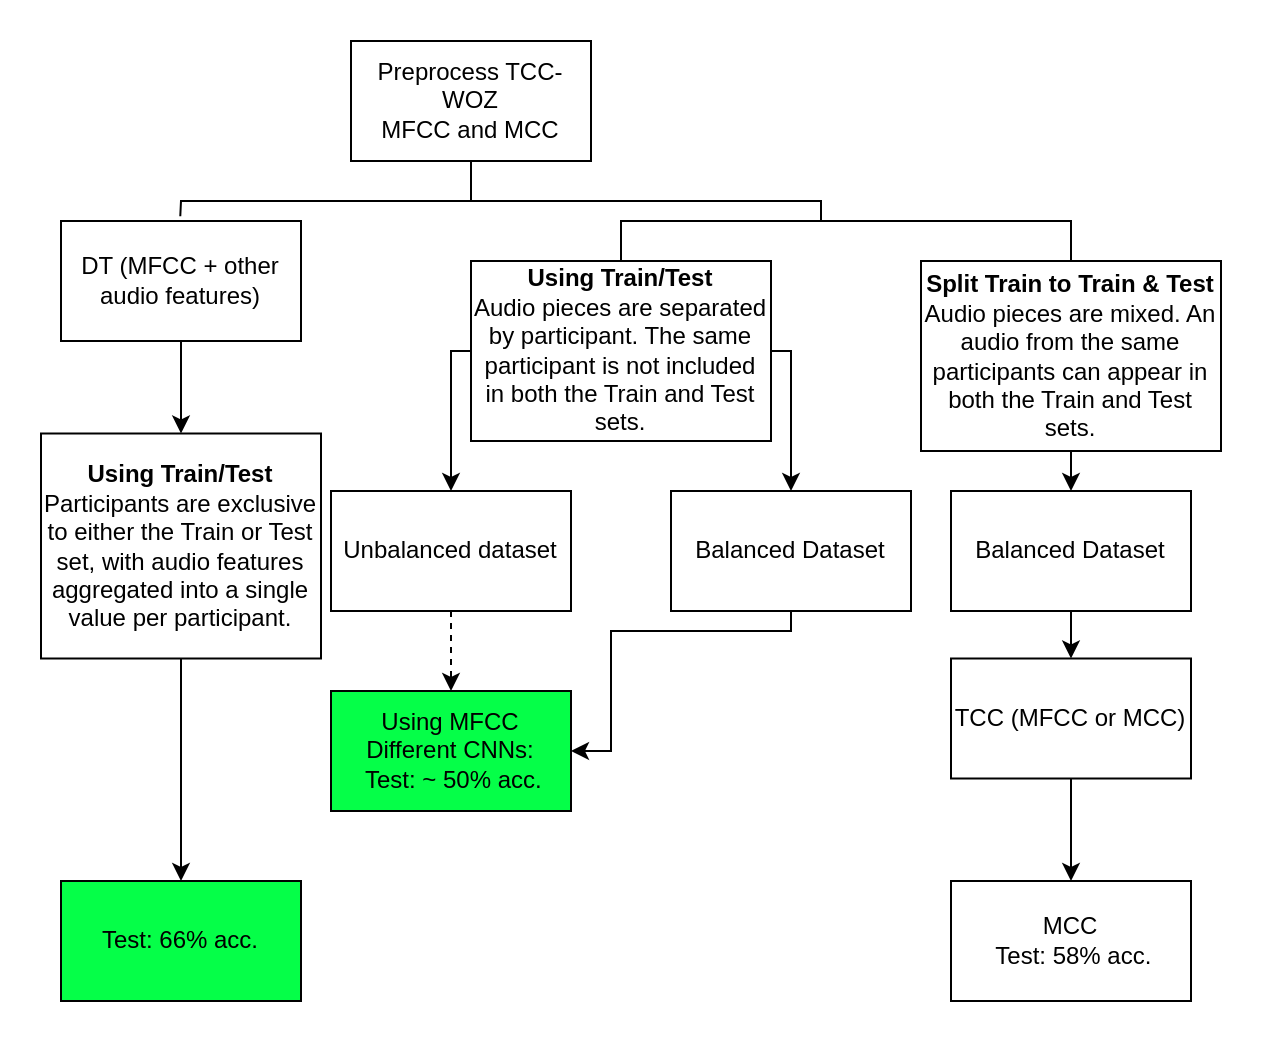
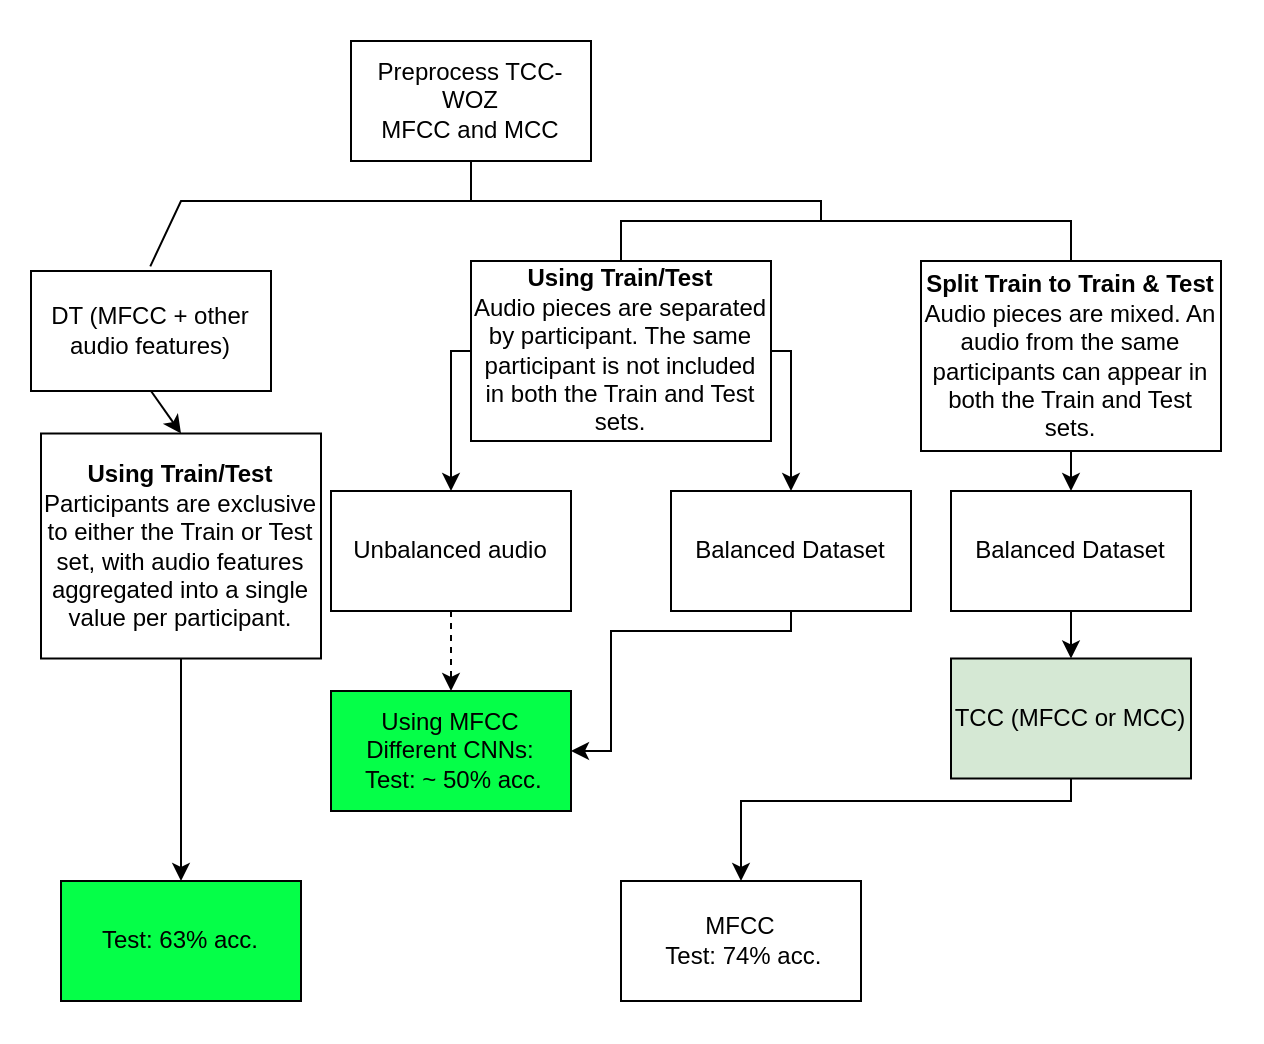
node "DT (MFCC + other audio features)": moved (181, 281) -> (151, 331)
node "Unbalanced dataset": label "Unbalanced dataset" -> "Unbalanced audio"
node "TCC (MFCC or MCC)": fillcolor #ffffff -> #d5e8d4
edge "TCC (MFCC or MCC)" -> "MFCC Test: 74% acc.": added
edge "TCC (MFCC or MCC)" -> "MCC Test: 58% acc.": removed
node "Test: 66% acc.": label "Test: 66% acc." -> "Test: 63% acc."
node "MFCC Test: 74% acc.": added
node "MCC Test: 58% acc.": removed
